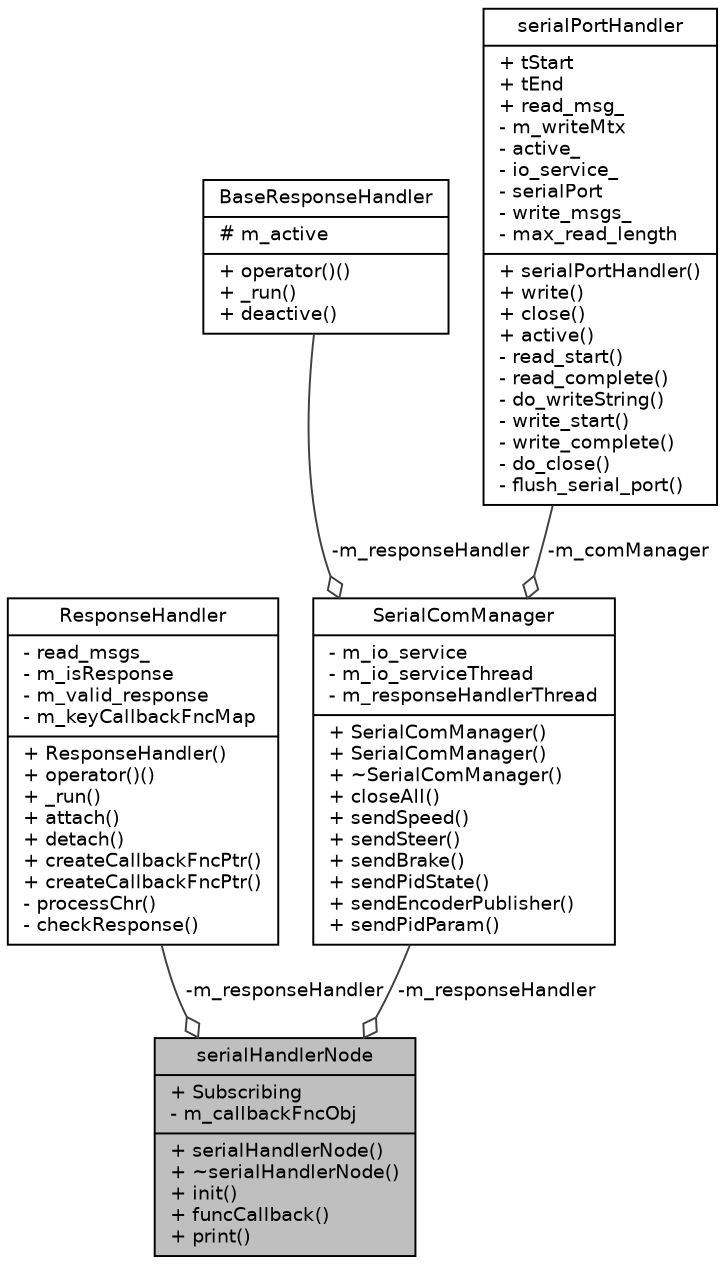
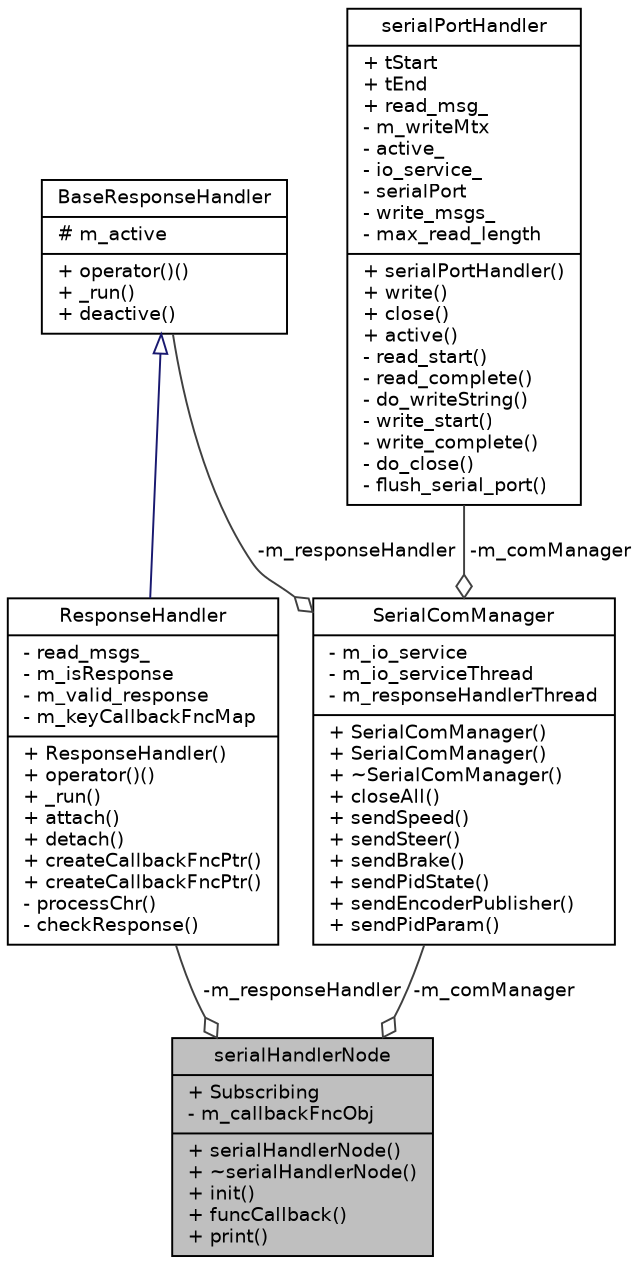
edge "ResponseHandler" -> "BaseResponseHandler": added
edge "SerialComManager" -> "serialHandlerNode": label " -m_responseHandler" -> " -m_comManager"
